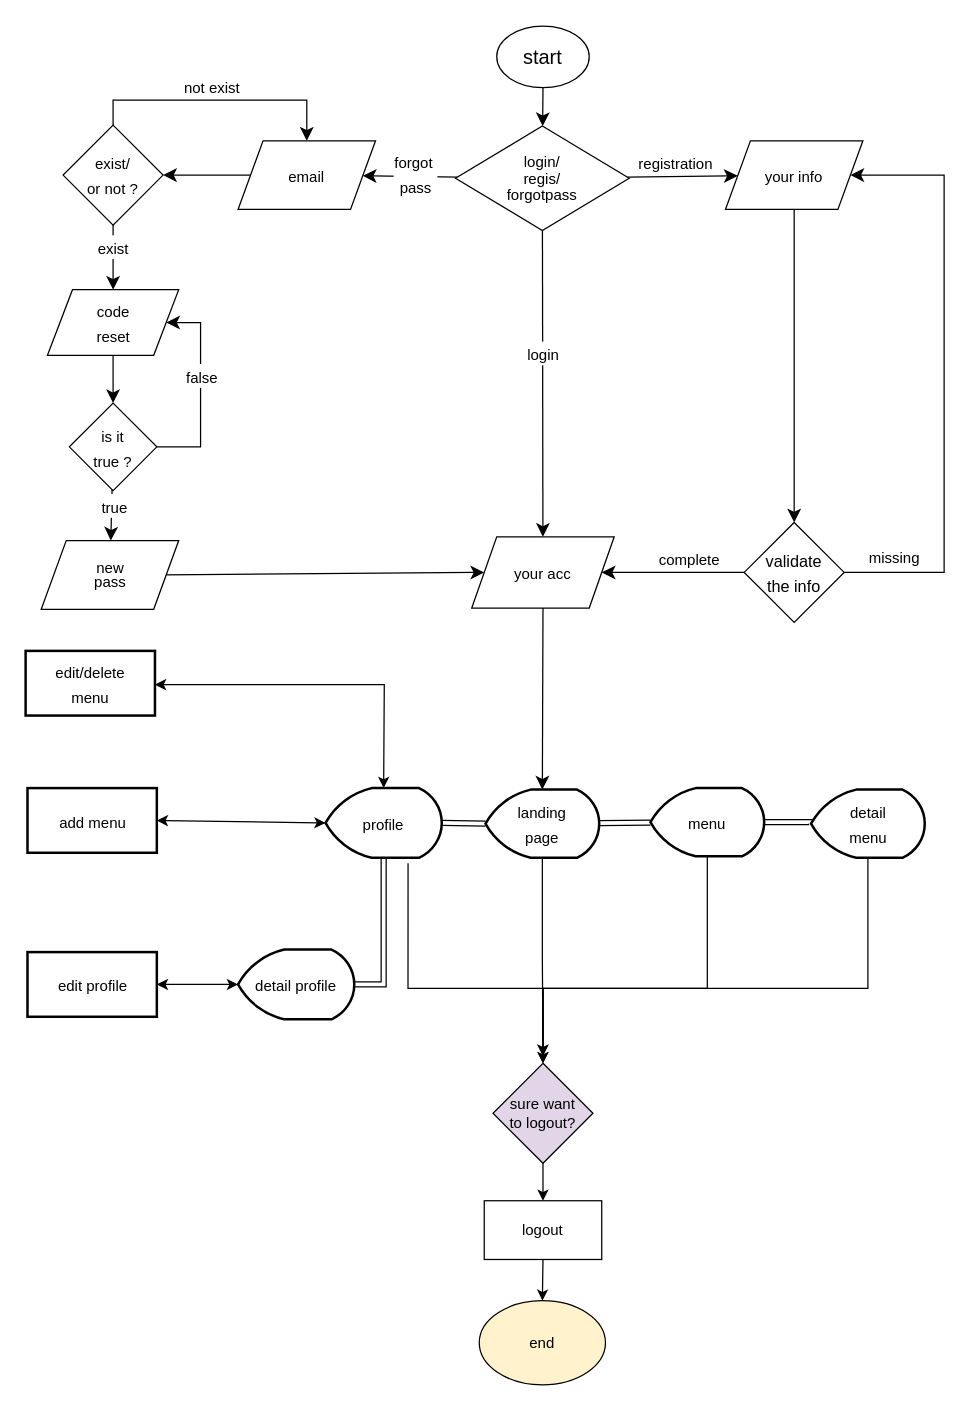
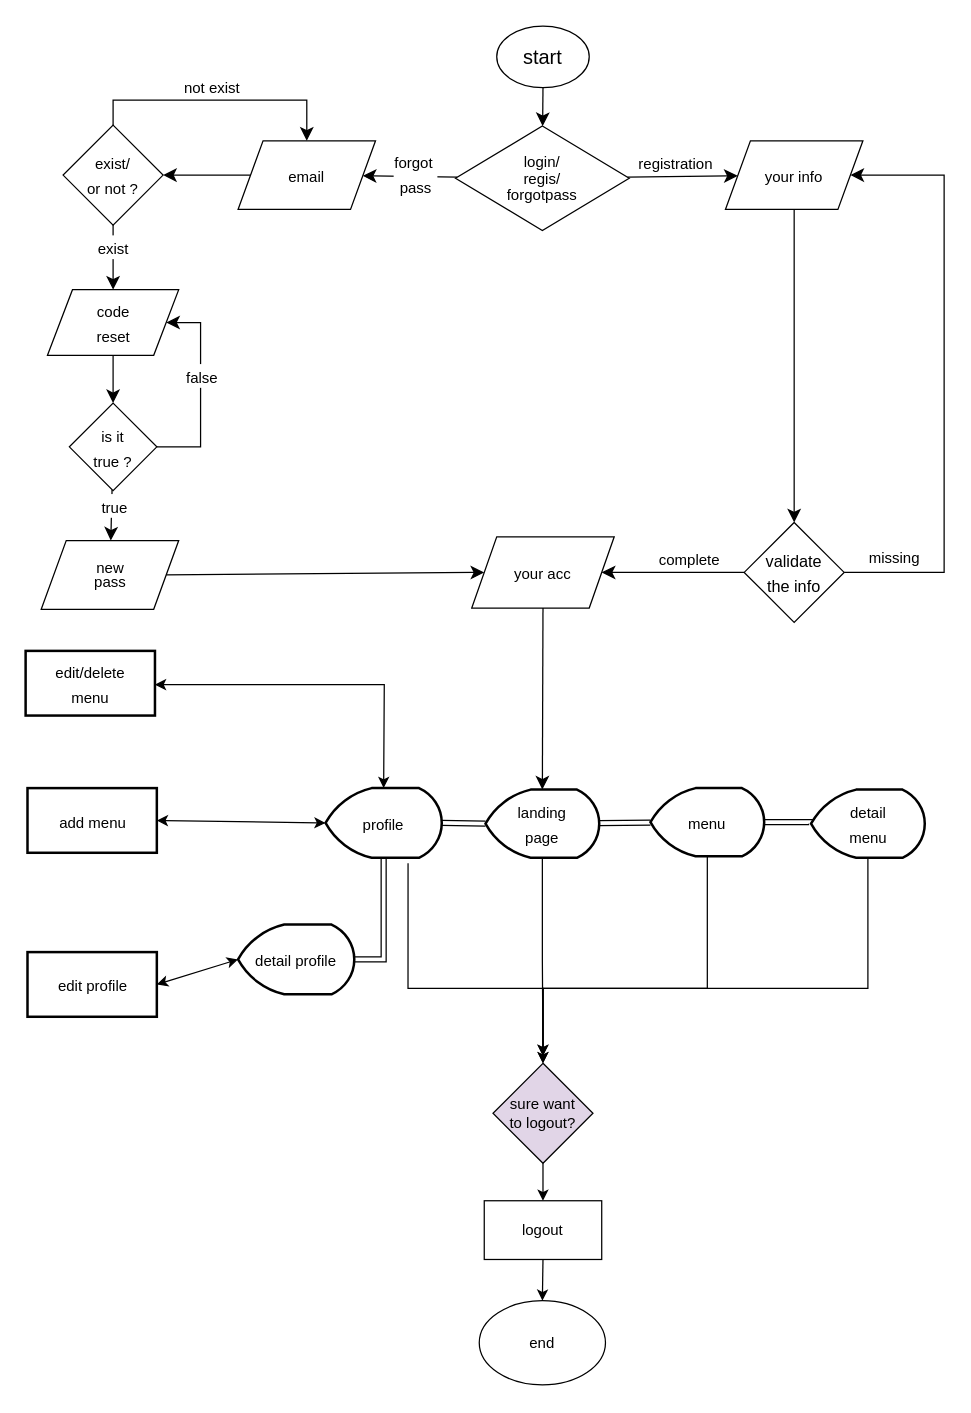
edge "login/ regis/ forgotpass" -> "your acc": removed, label "login"
node "detail profile": moved (296, 984) -> (296, 959)
node "end": fillcolor #fff2cc -> #ffffff
